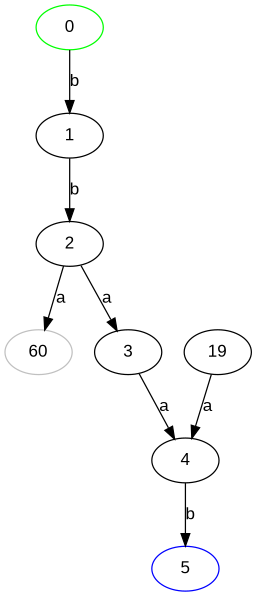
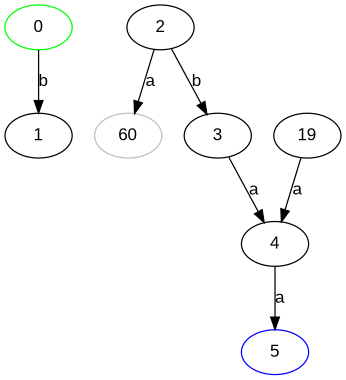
edge "1" -> "2": removed, label "b"
edge "2" -> "3": label "a" -> "b"
edge "4" -> "5": label "b" -> "a"
